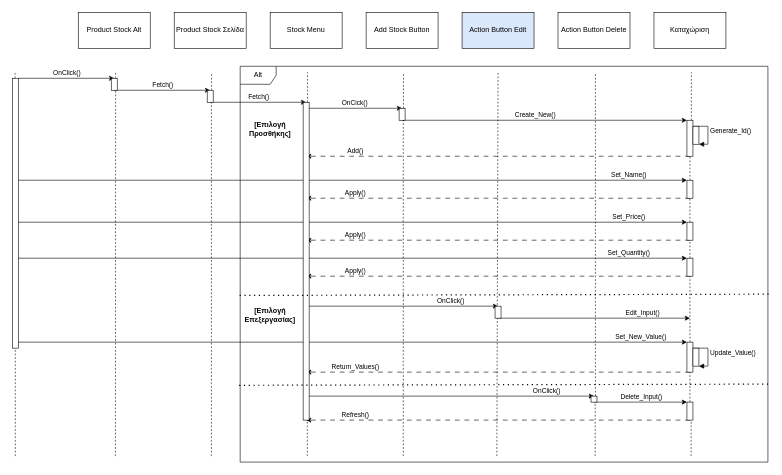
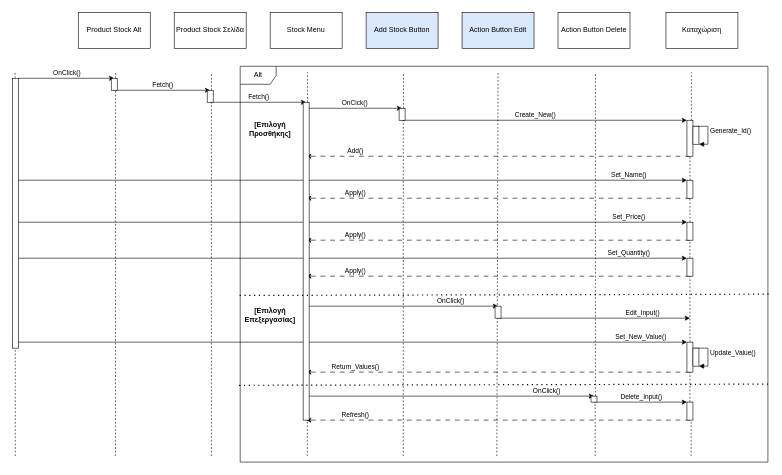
node "Add Stock Button": fillcolor #ffffff -> #dae8fc
node "Καταχώριση": moved (690, 30) -> (702, 30)
